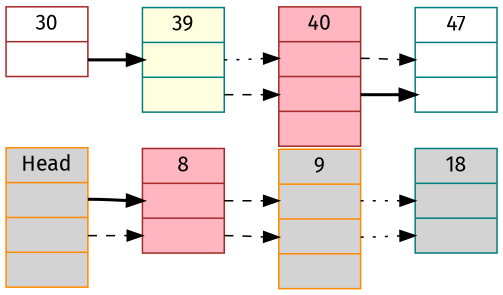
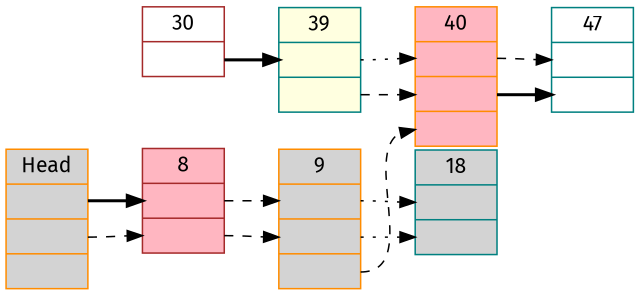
node "40": color brown -> darkorange
edge "9" -> "40": added
